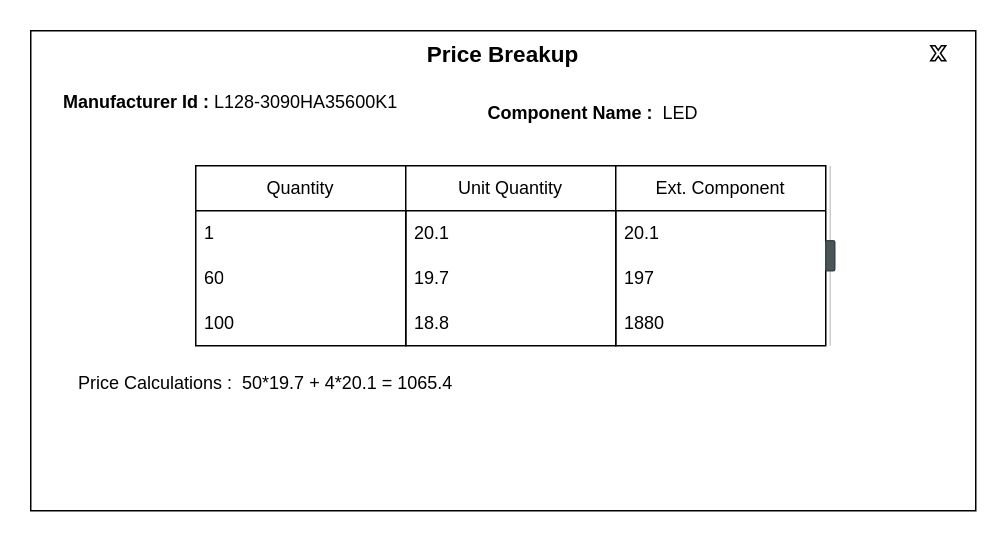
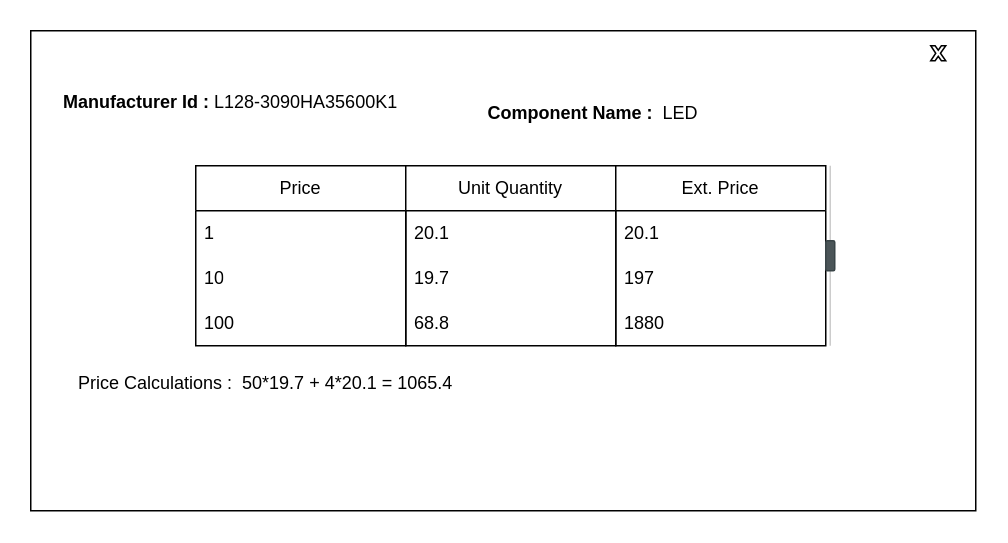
node "Price Breakup": removed
node "Quantity": label "Quantity" -> "Price"
node "Ext. Component": label "Ext. Component" -> "Ext. Price"
node "60": label "60" -> "10"
node "18.8": label "18.8" -> "68.8"
